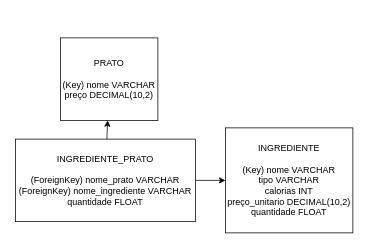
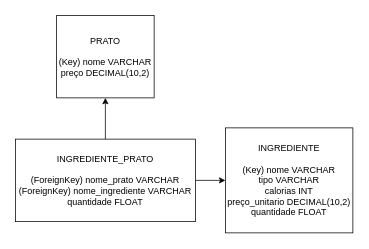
node "PRATO (Key) nome VARCHAR preço DECIMAL(10,2)": moved (109, 79) -> (105, 57)
